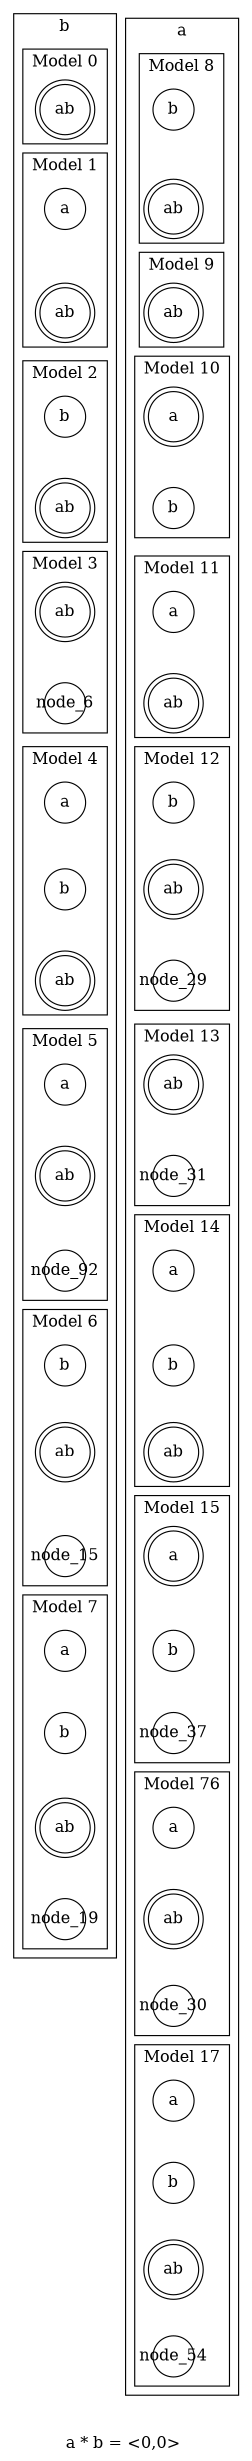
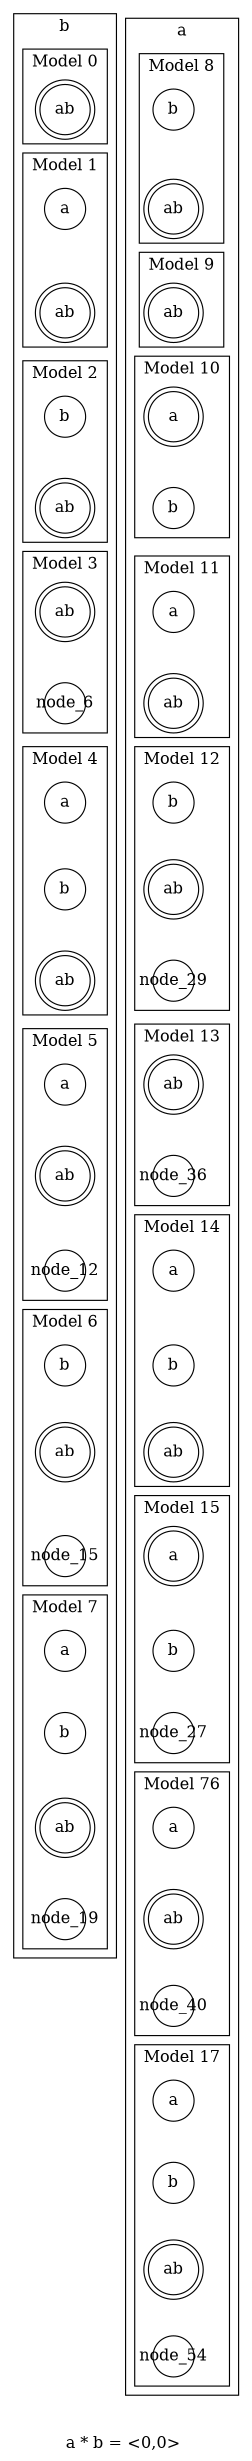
node "node_31": label "node_31" -> "node_36"
node "node_92": label "node_92" -> "node_12"
node "node_37": label "node_37" -> "node_27"
node "node_30": label "node_30" -> "node_40"
